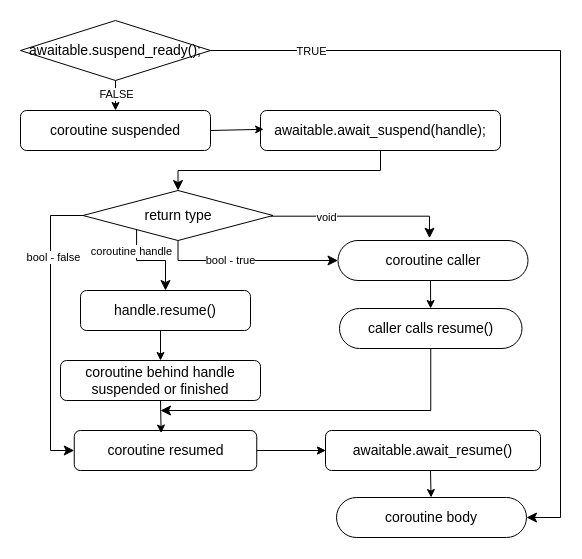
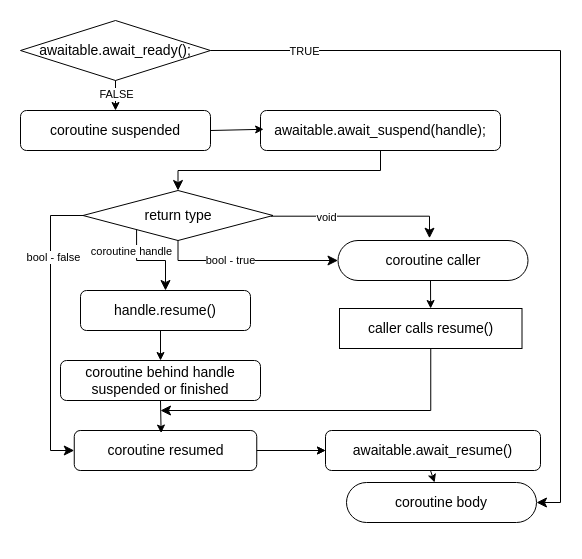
node "awaitable.suspend_ready();": label "awaitable.suspend_ready();" -> "awaitable.await_ready();"
node "caller calls resume()": shape rounded rectangle -> rectangle
node "coroutine body": moved (432, 518) -> (442, 503)
